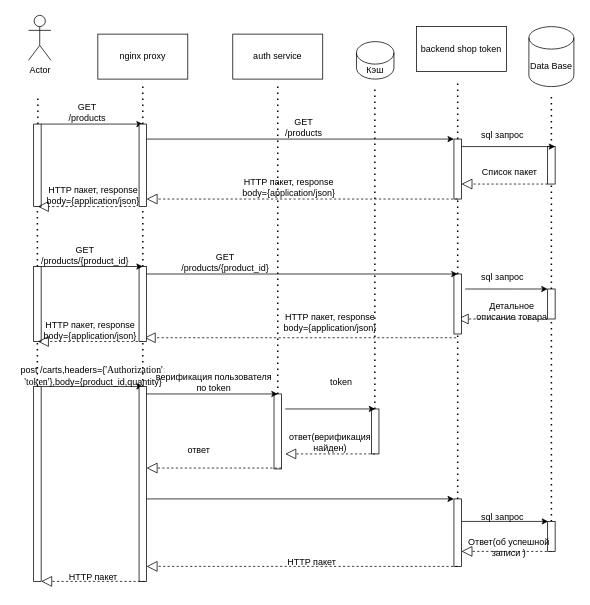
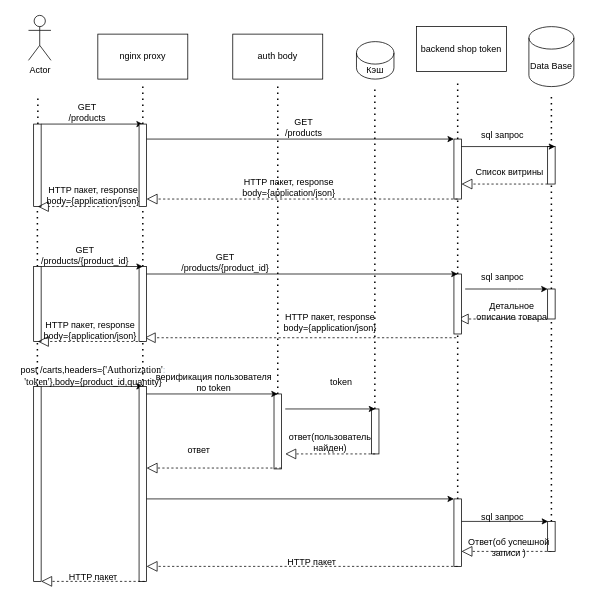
node "auth service": label "auth service" -> "auth body"
node "Список пакет": label "Список пакет" -> "Список витрины"
node "ответ(верификация найден)": label "ответ(верификация найден)" -> "ответ(пользователь найден)"
